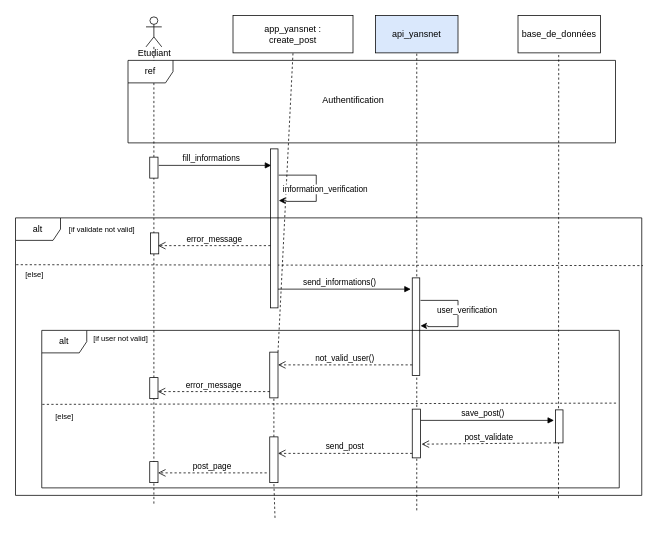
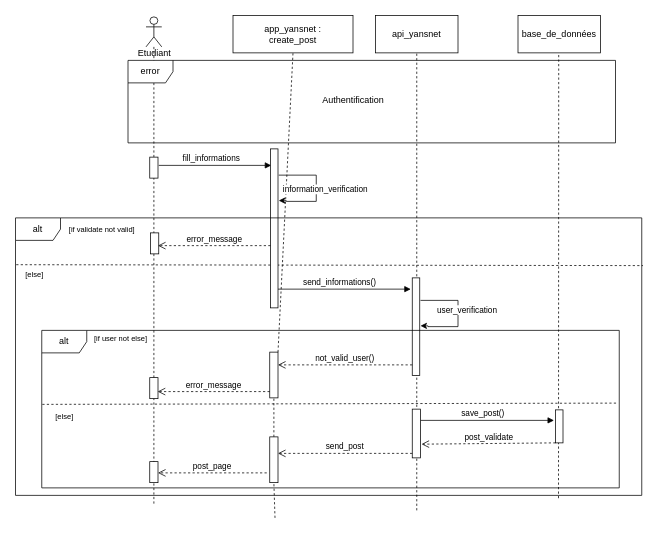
node "api_yansnet": fillcolor #dae8fc -> #ffffff
node "ref": label "ref" -> "error"
node "[if user not valid]": label "[if user not valid]" -> "[if user not else]"
